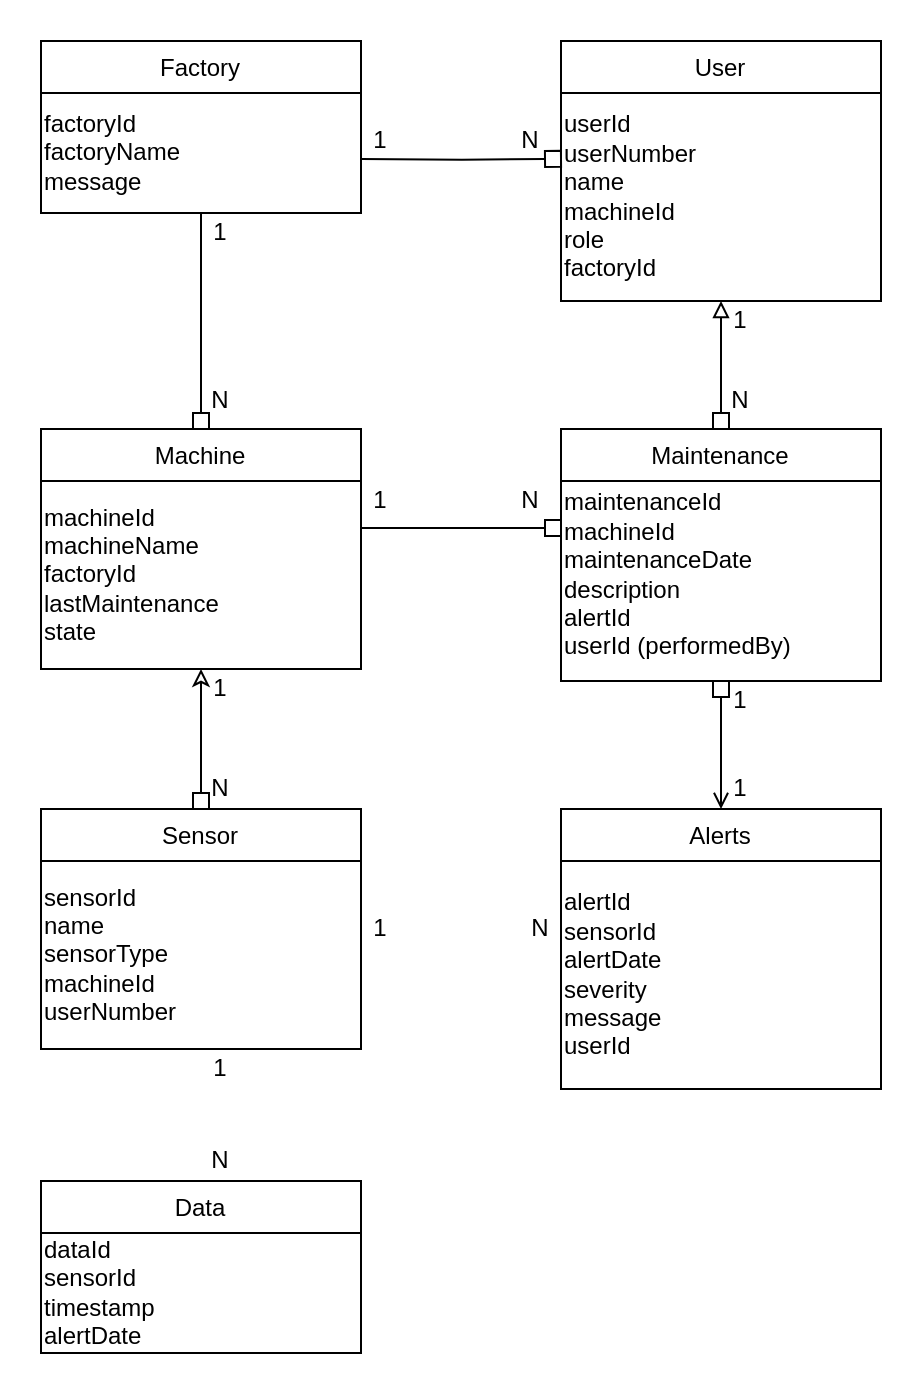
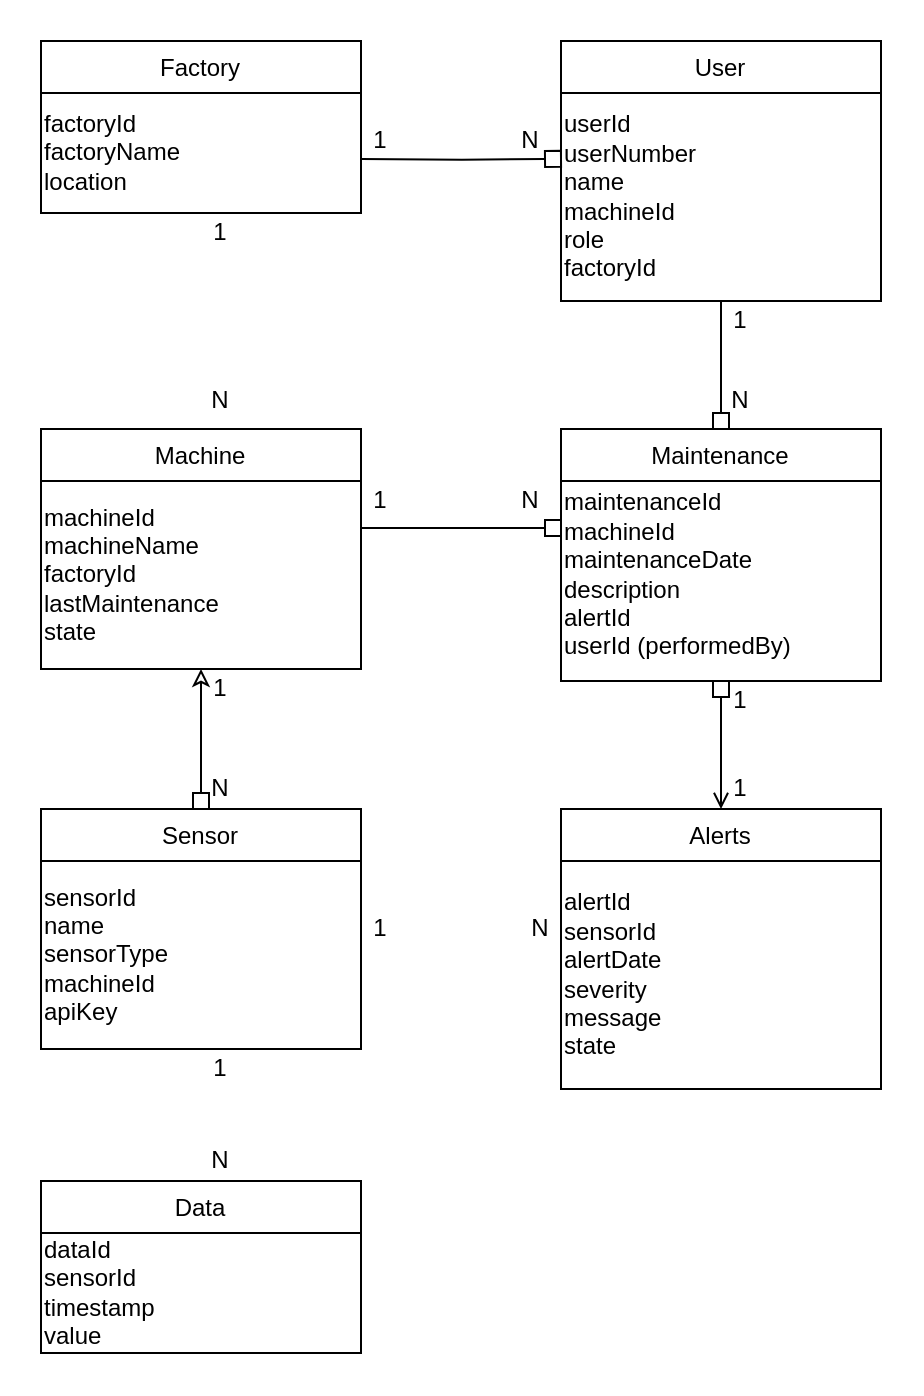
node "factoryId factoryName message": label "factoryId factoryName message" -> "factoryId factoryName location"
edge "Factory" -> "Machine": removed
edge "User" -- "Maintenance": arrowhead block -> none
node "sensorId name sensorType machineId userNumber": label "sensorId name sensorType machineId userNumber" -> "sensorId name sensorType machineId apiKey"
node "alertId sensorId alertDate severity message userId": label "alertId sensorId alertDate severity message userId" -> "alertId sensorId alertDate severity message state"
node "dataId sensorId timestamp alertDate": label "dataId sensorId timestamp alertDate" -> "dataId sensorId timestamp value"
